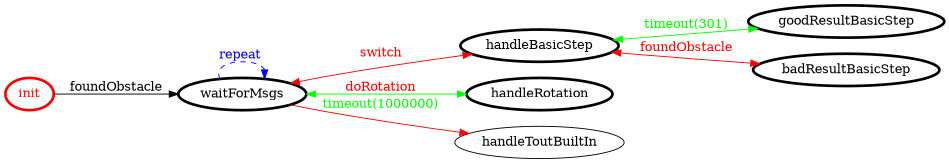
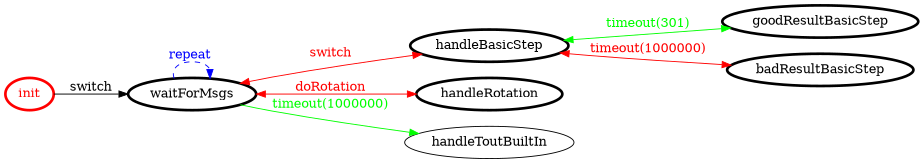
edge "handleBasicStep" -- "badResultBasicStep": label "foundObstacle" -> "timeout(1000000)"
edge "init" -> "waitForMsgs": label "foundObstacle" -> "switch"
edge "waitForMsgs" -- "handleRotation": color green -> red
edge "waitForMsgs" -> "handleToutBuiltIn": color red -> green
